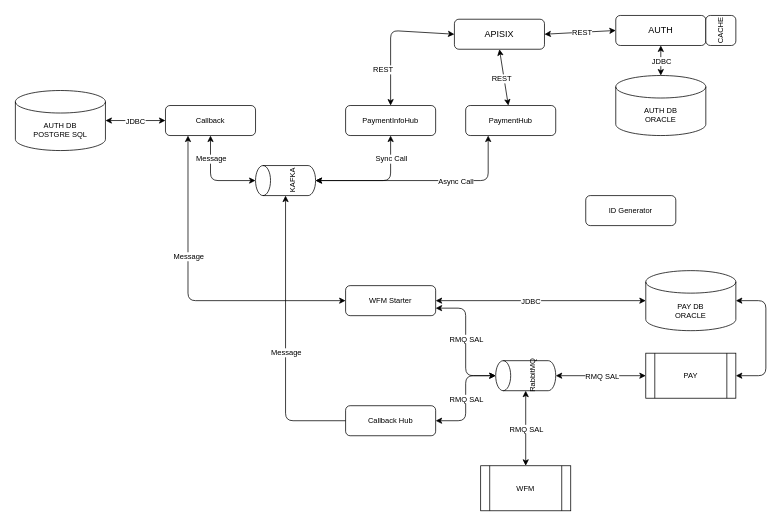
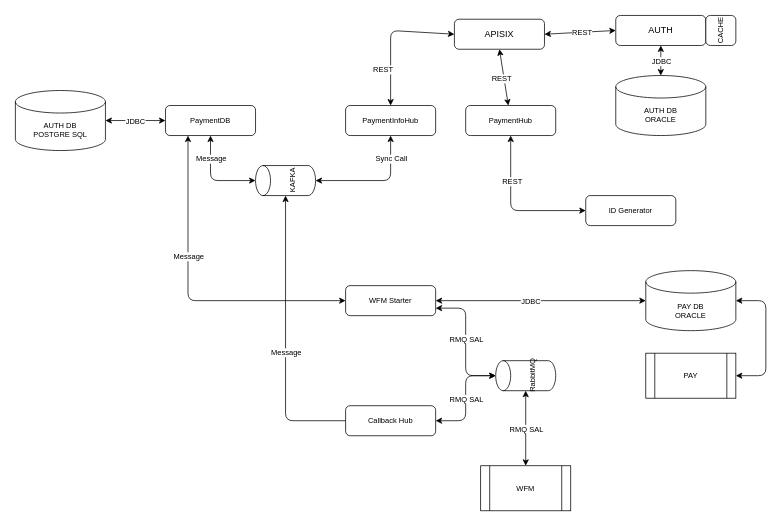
node "Callback": label "Callback" -> "PaymentDB"
edge "PaymentHub" -- "KAFKA": removed, label "Async Call"
edge "PaymentHub" -- "ID Generator": added, label "REST"
edge "RabbitMQ" -- "PAY": removed, label "RMQ SAL"
